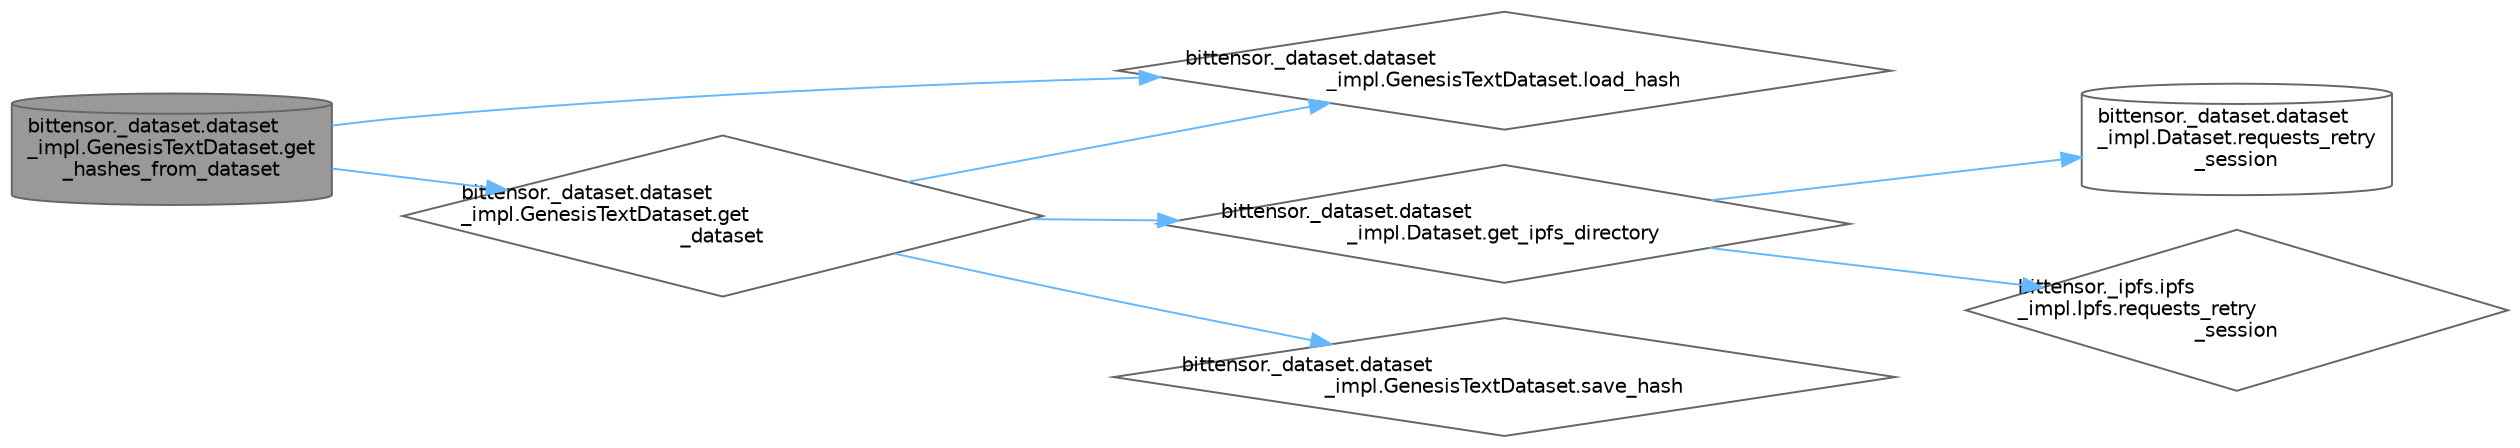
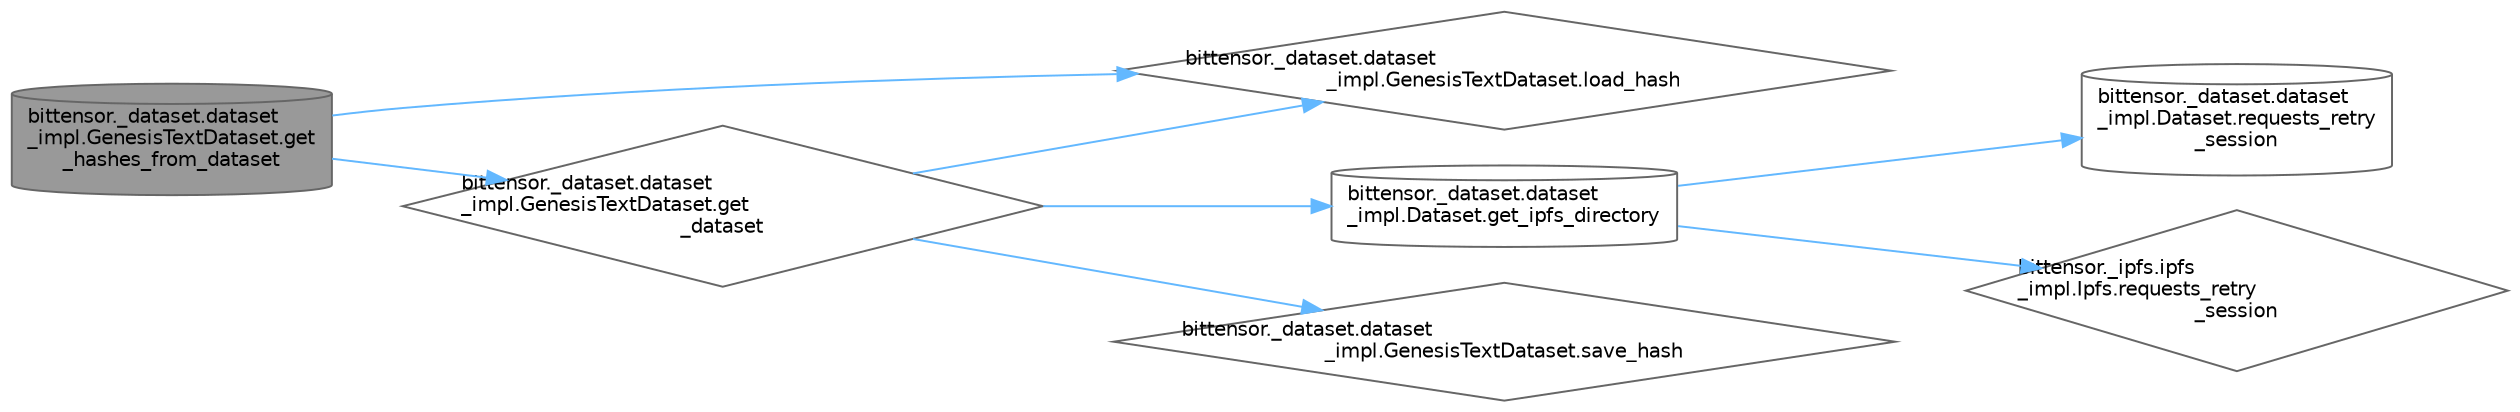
node "bittensor._dataset.dataset _impl.Dataset.get_ipfs_directory": shape diamond -> cylinder
